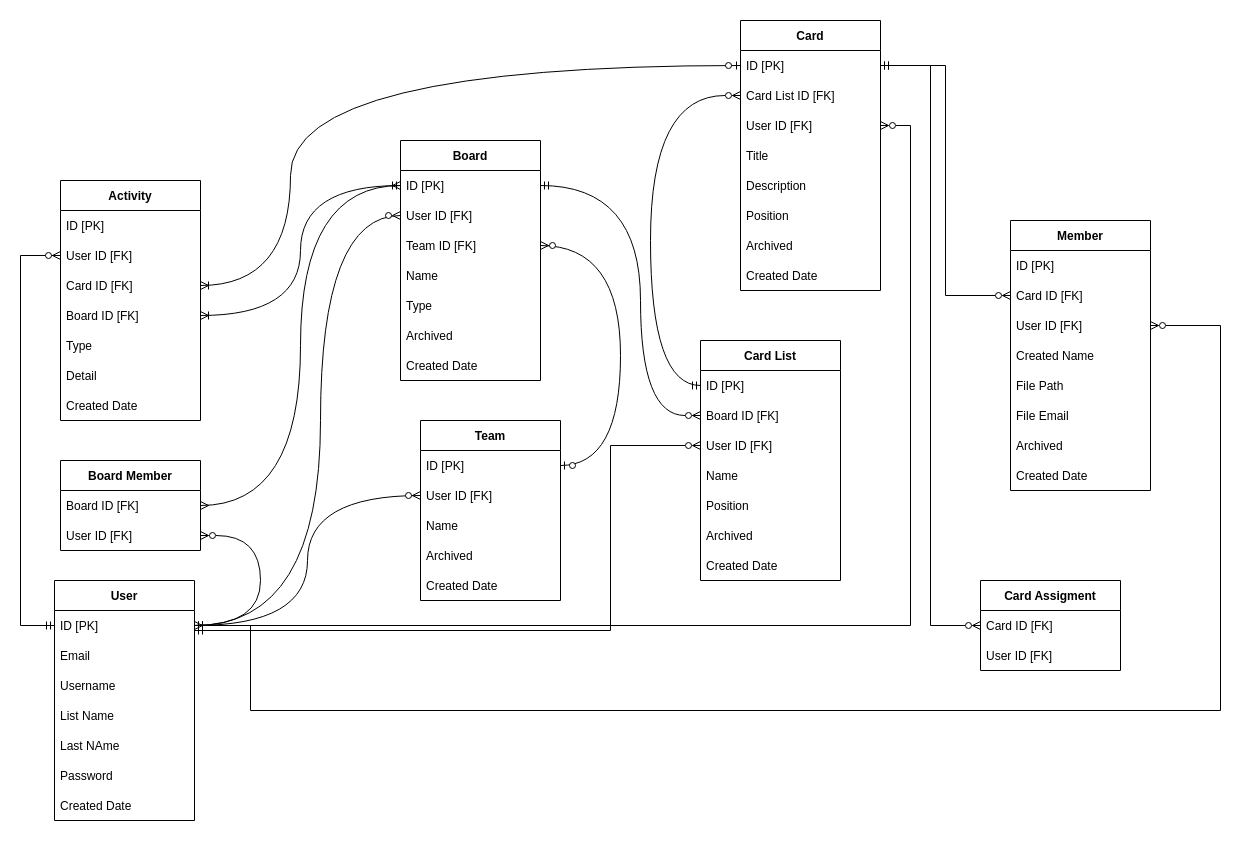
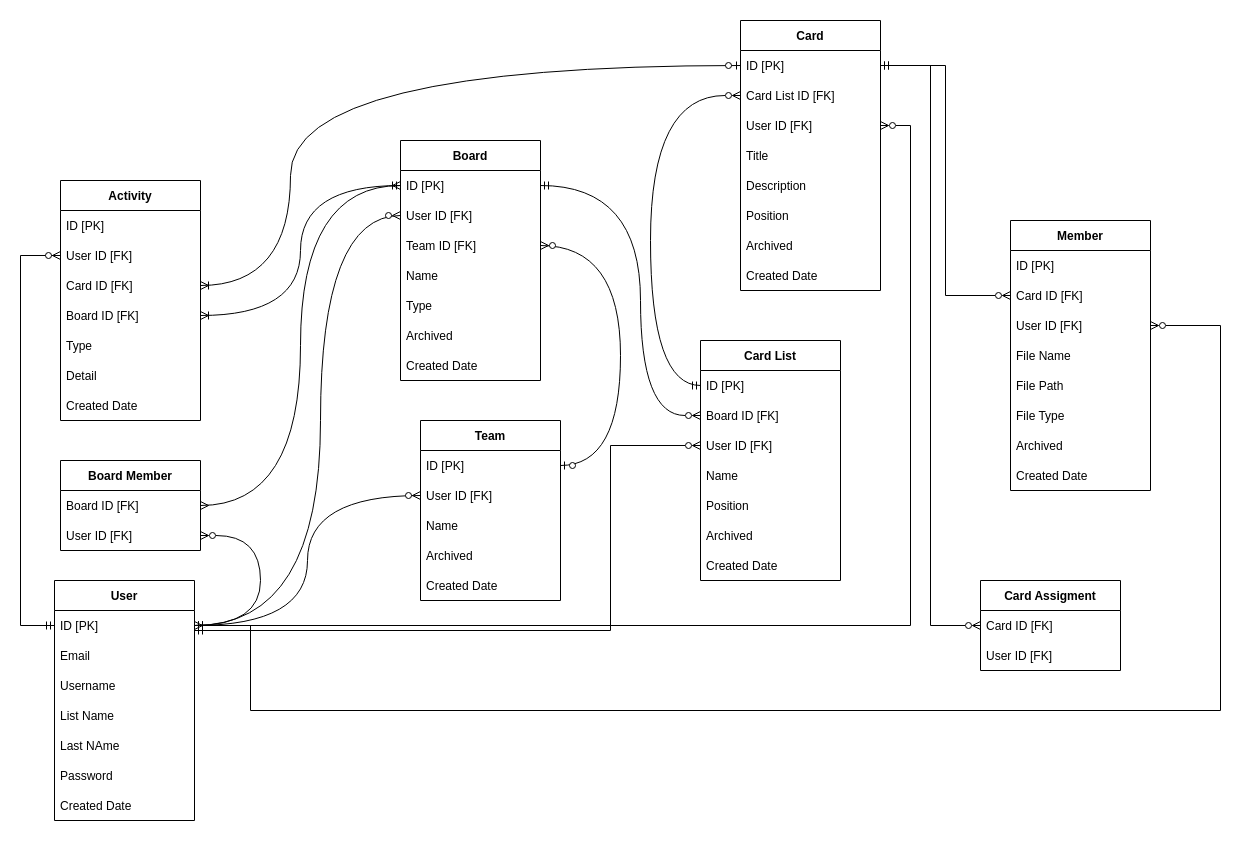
node "Created Name": label "Created Name" -> "File Name"
node "File Email": label "File Email" -> "File Type"
